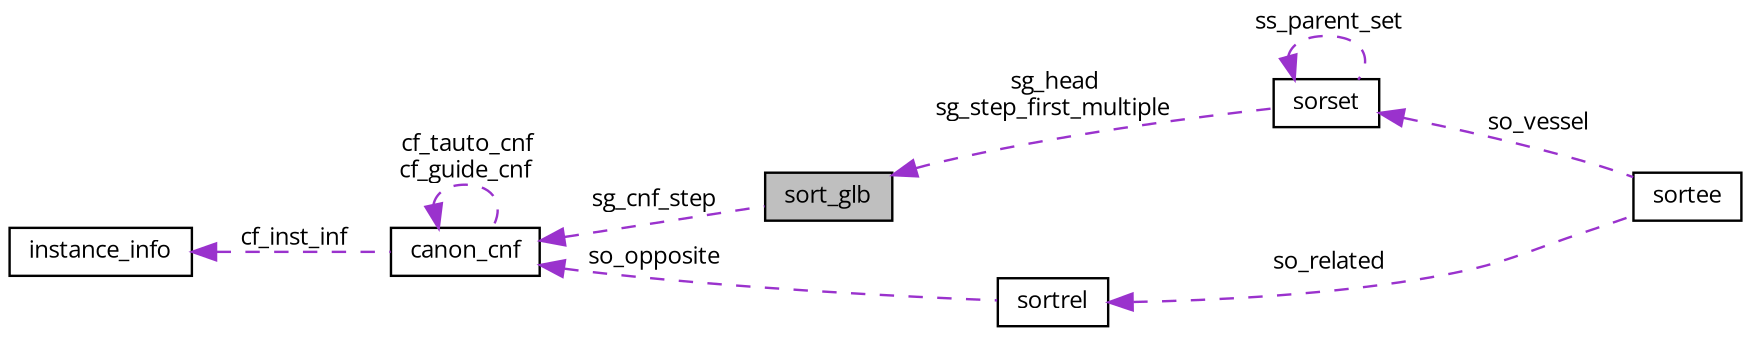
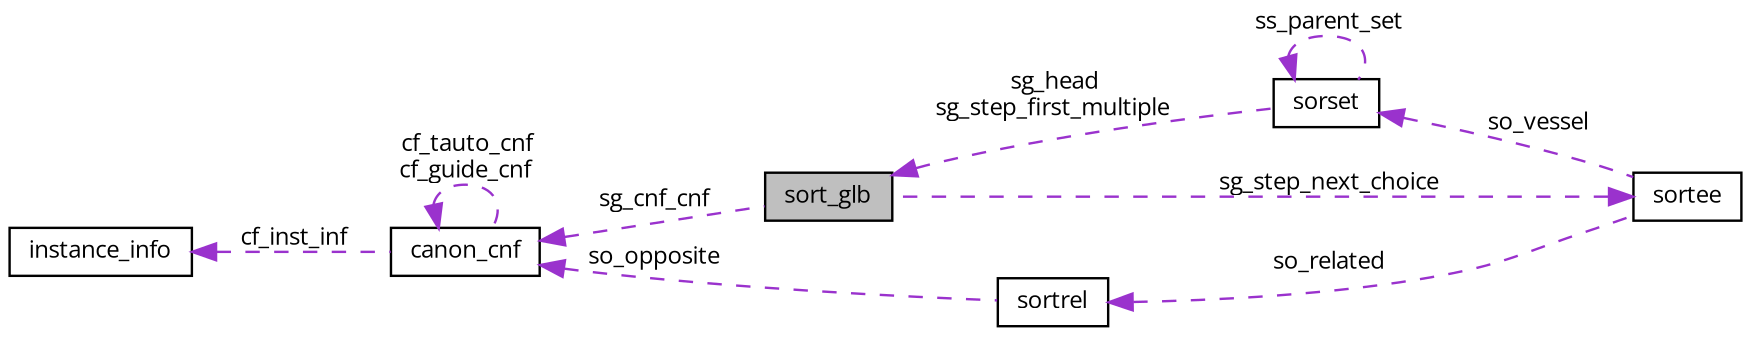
edge "sort_glb" -> "sortee": added, label "sg_step_next_choice"
edge "sort_glb" -> "canon_cnf": label " sg_cnf_step" -> " sg_cnf_cnf"
